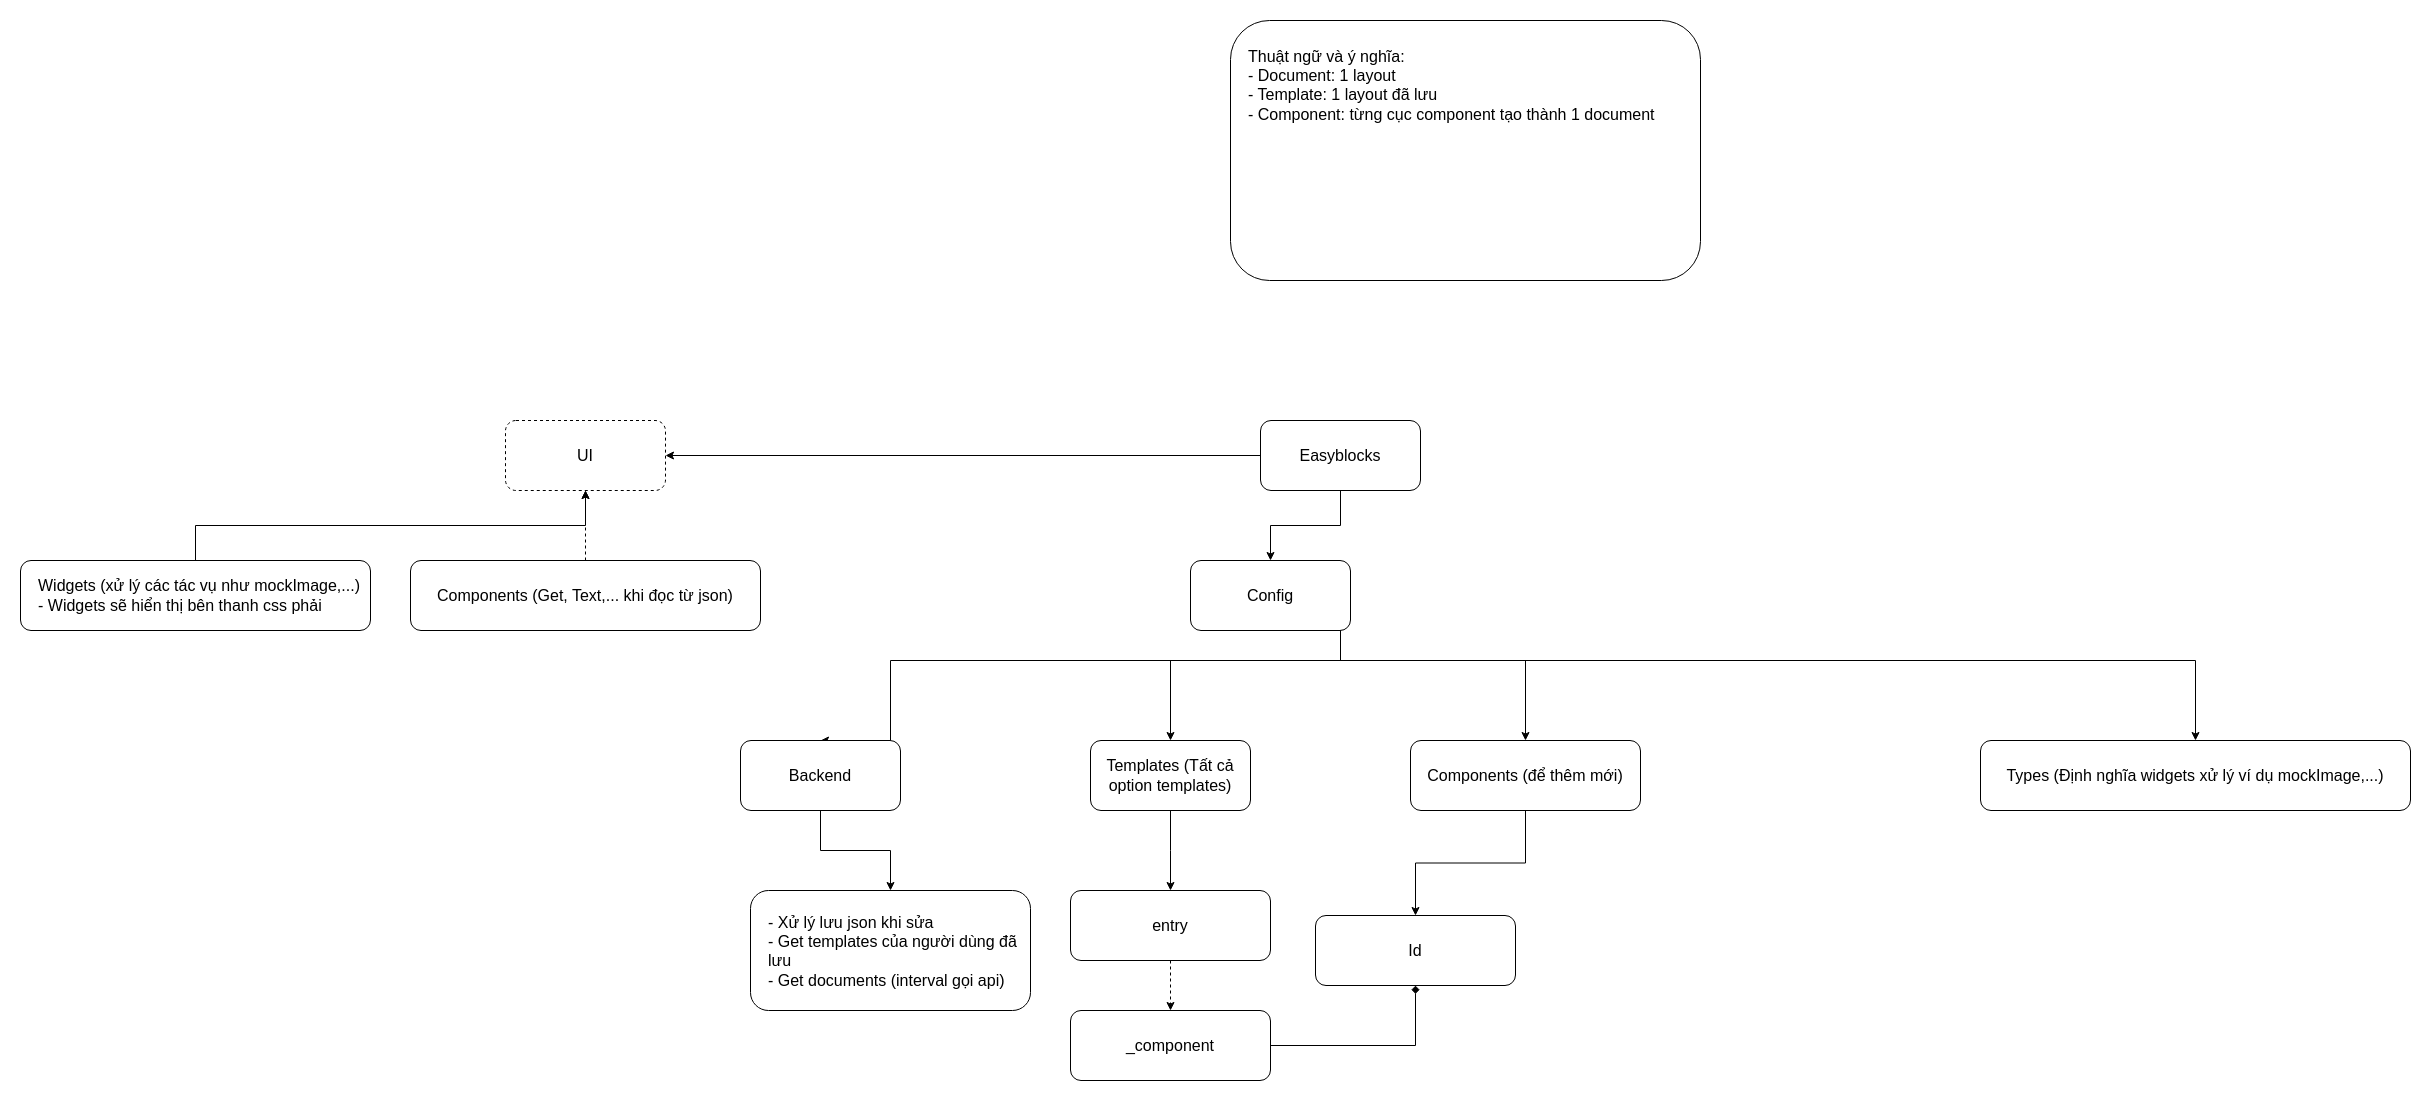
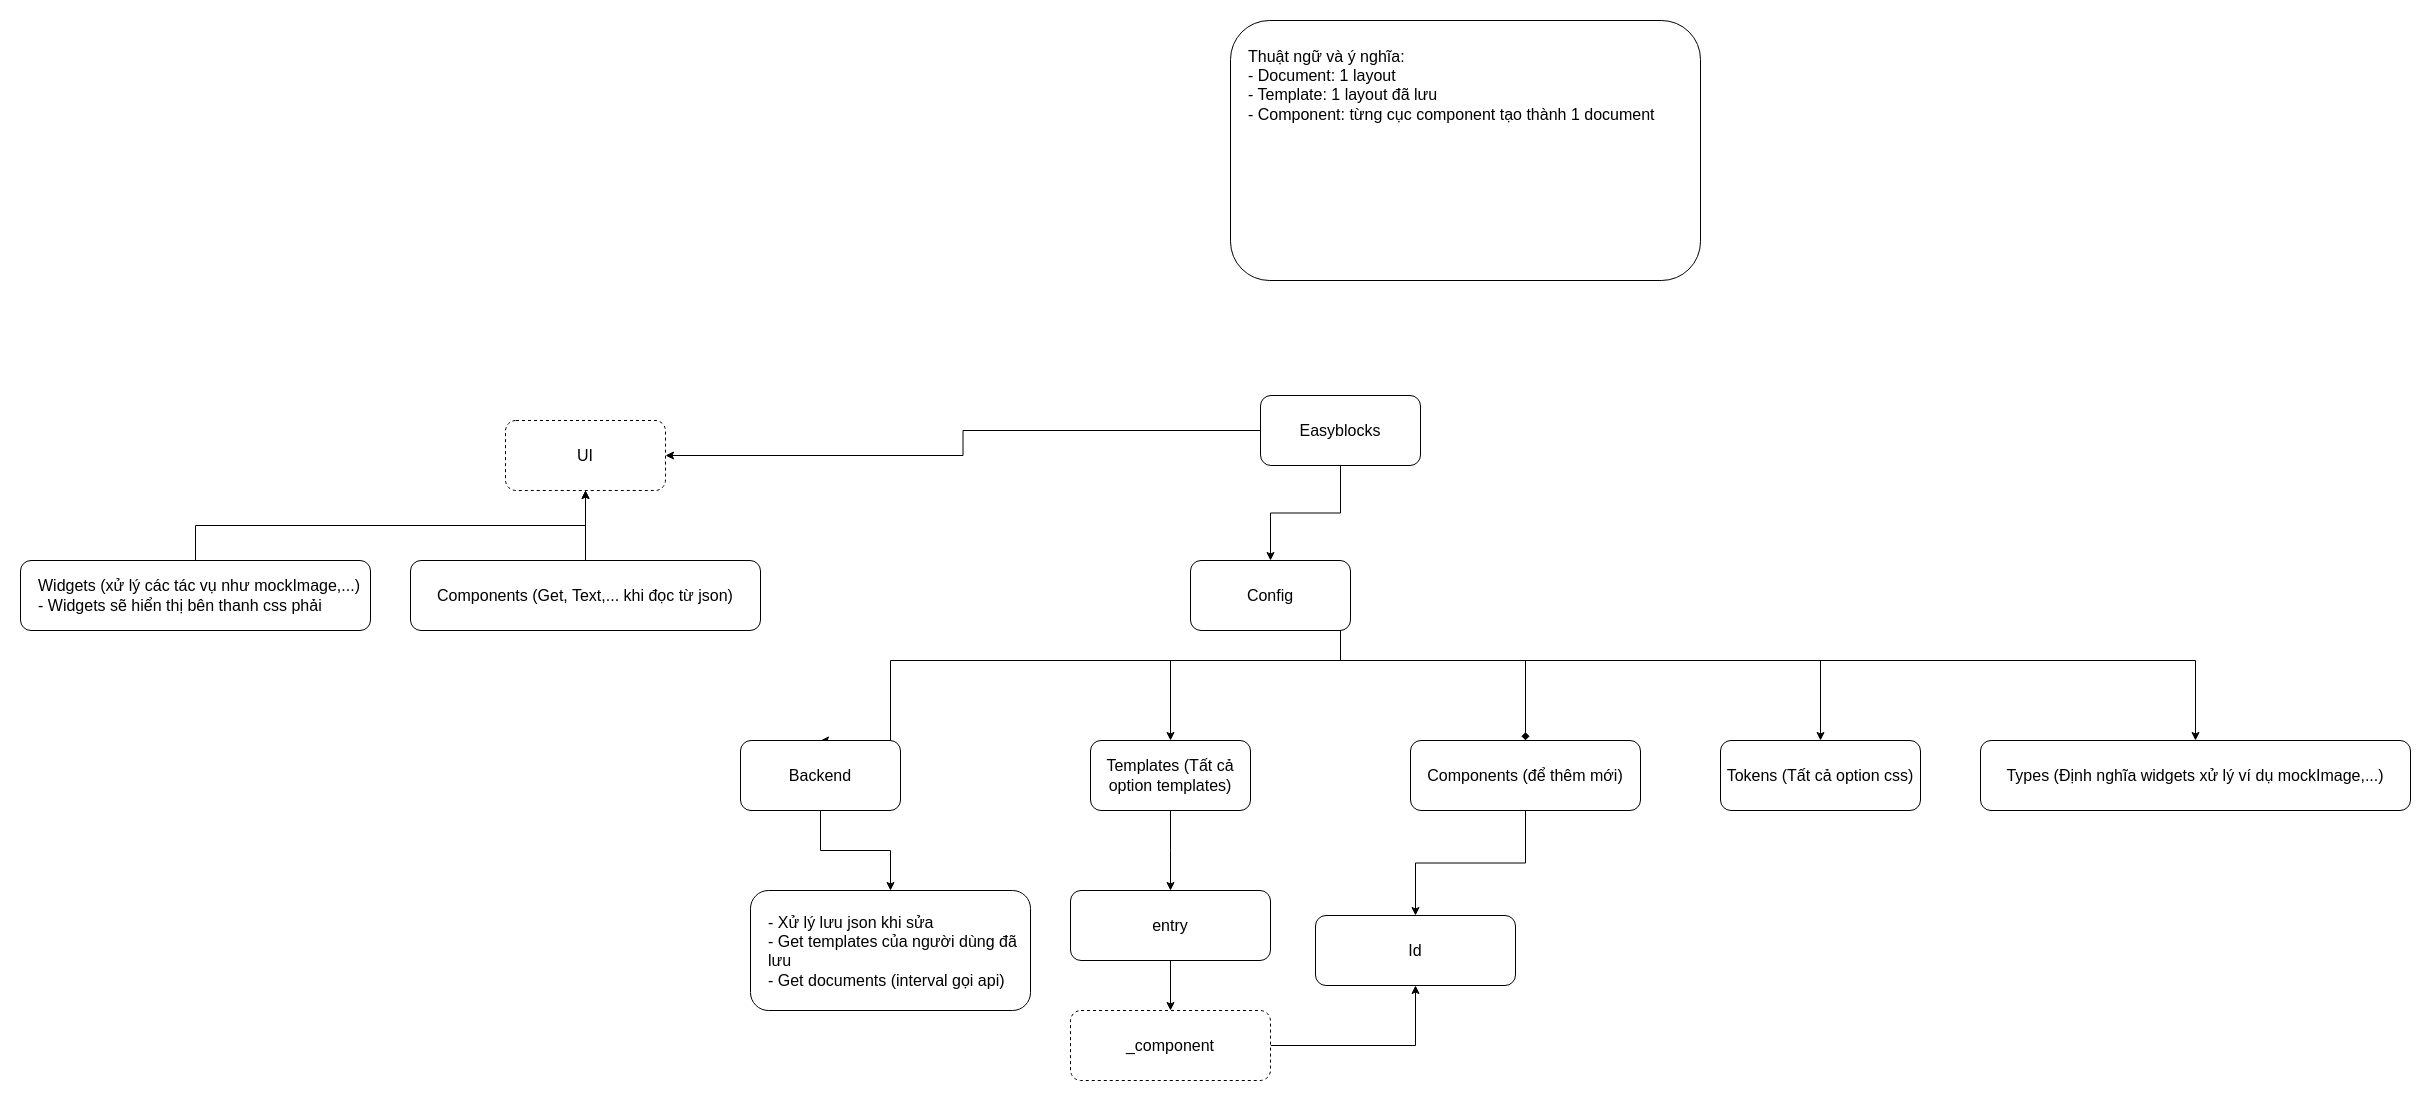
node "Easyblocks": moved (1341, 456) -> (1341, 431)
edge "Components (Get, Text,... khi đọc từ json)" -> "UI": style dashed -> solid
edge "Config" -> "Tokens (Tất cả option css)": added
edge "Config" -> "Components (để thêm mới)": arrowhead classic -> diamond
node "Tokens (Tất cả option css)": added
edge "entry" -> "_component": style dashed -> solid
edge "_component" -> "Id": arrowhead diamond -> classic
node "_component": style solid -> dashed
